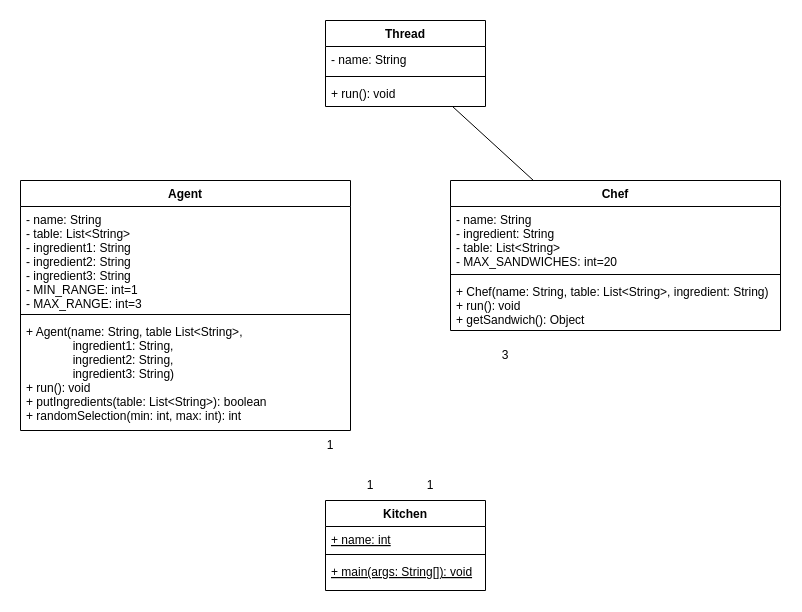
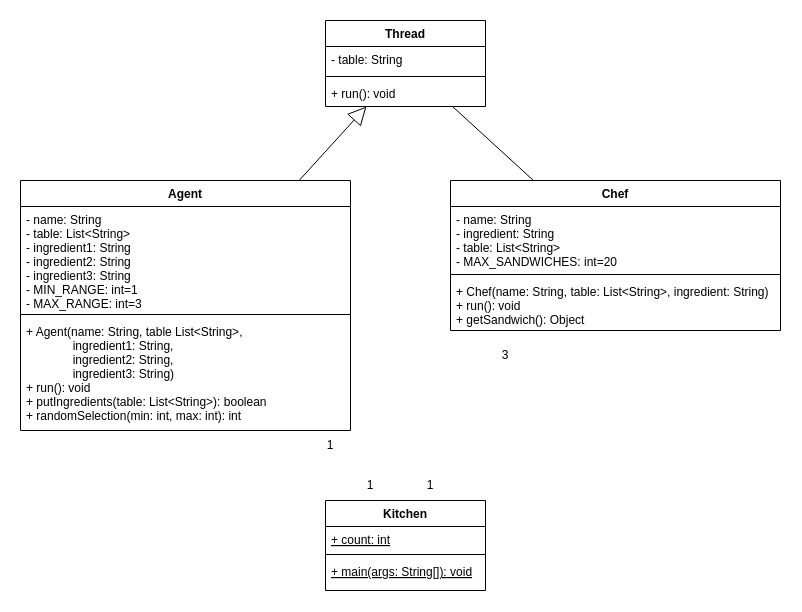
node "- name: String": label "- name: String" -> "- table: String"
edge "Agent" -> "Thread": added
node "+ name: int": label "+ name: int" -> "+ count: int"
